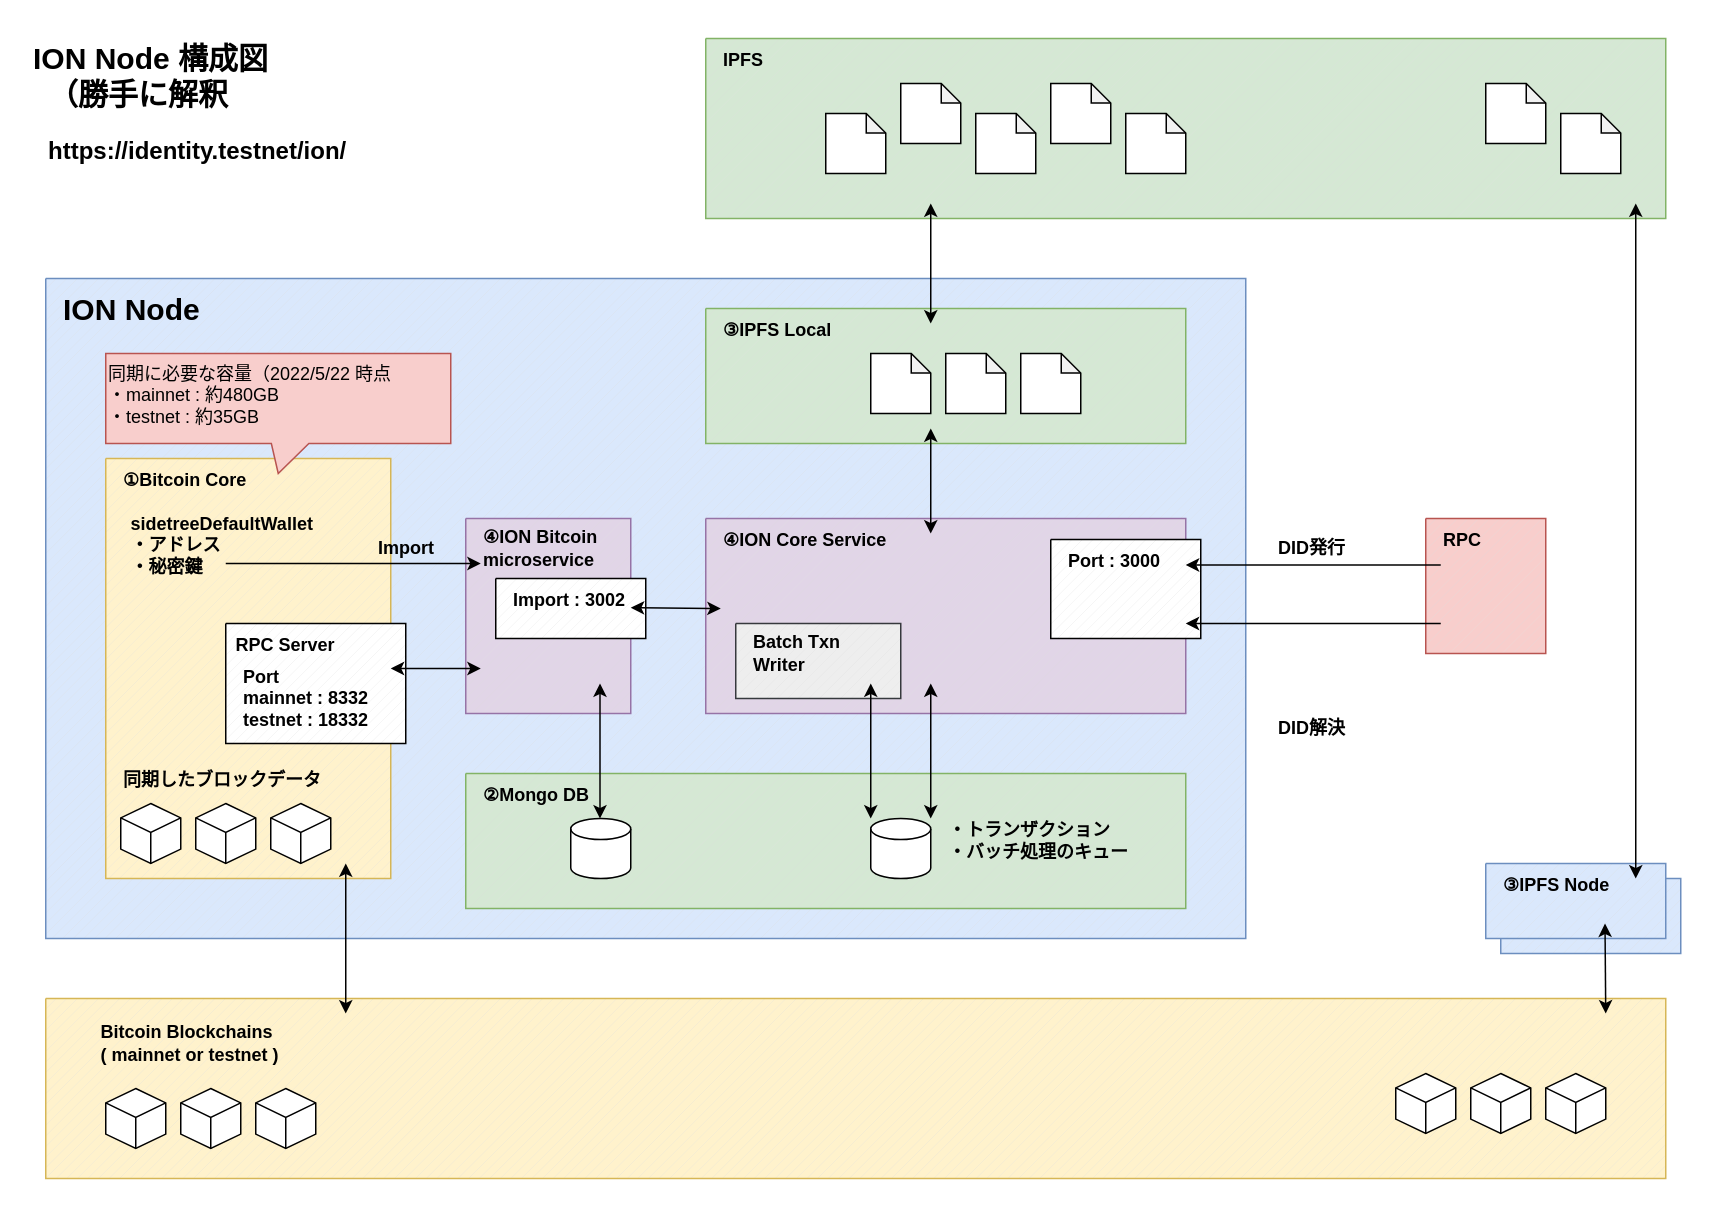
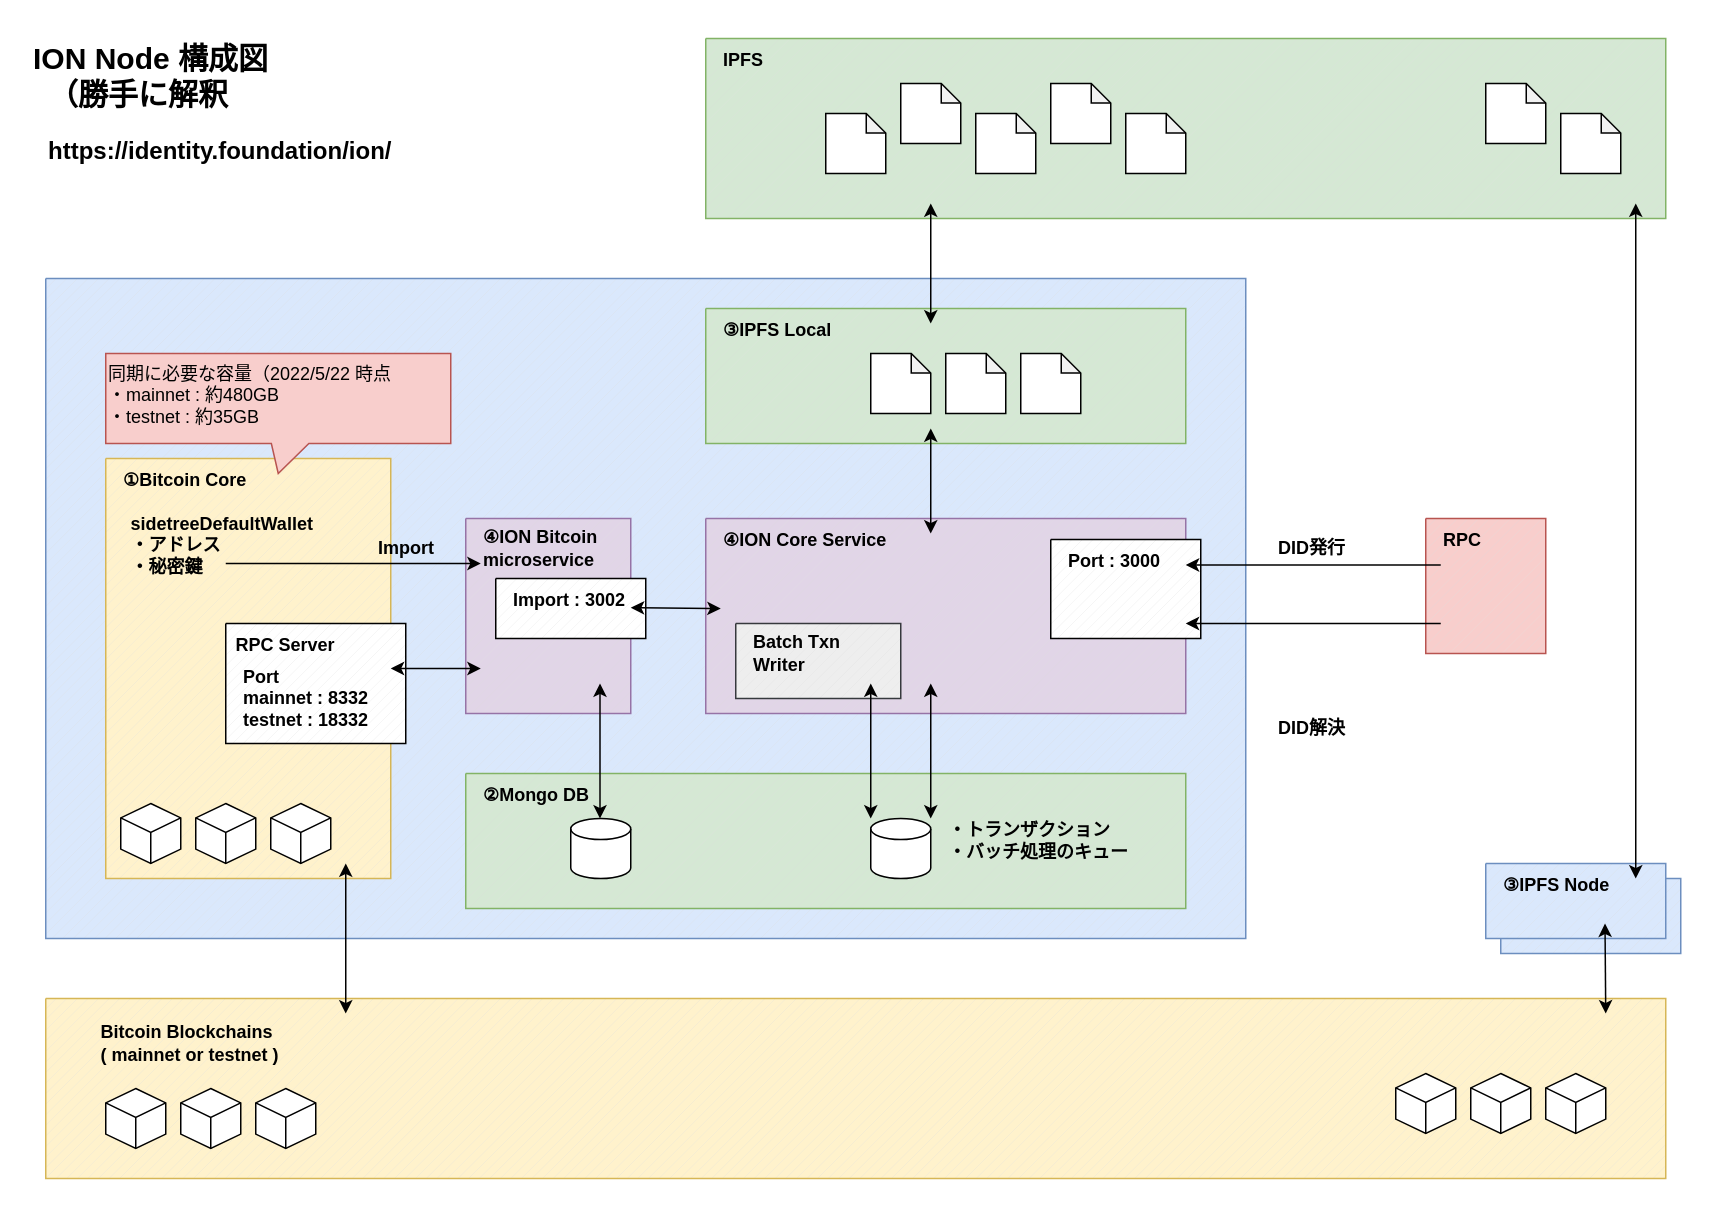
node "https://identity.testnet/ion/": label "https://identity.testnet/ion/" -> "https://identity.foundation/ion/"
node "ION Node": removed
node "同期したブロックデータ": removed
